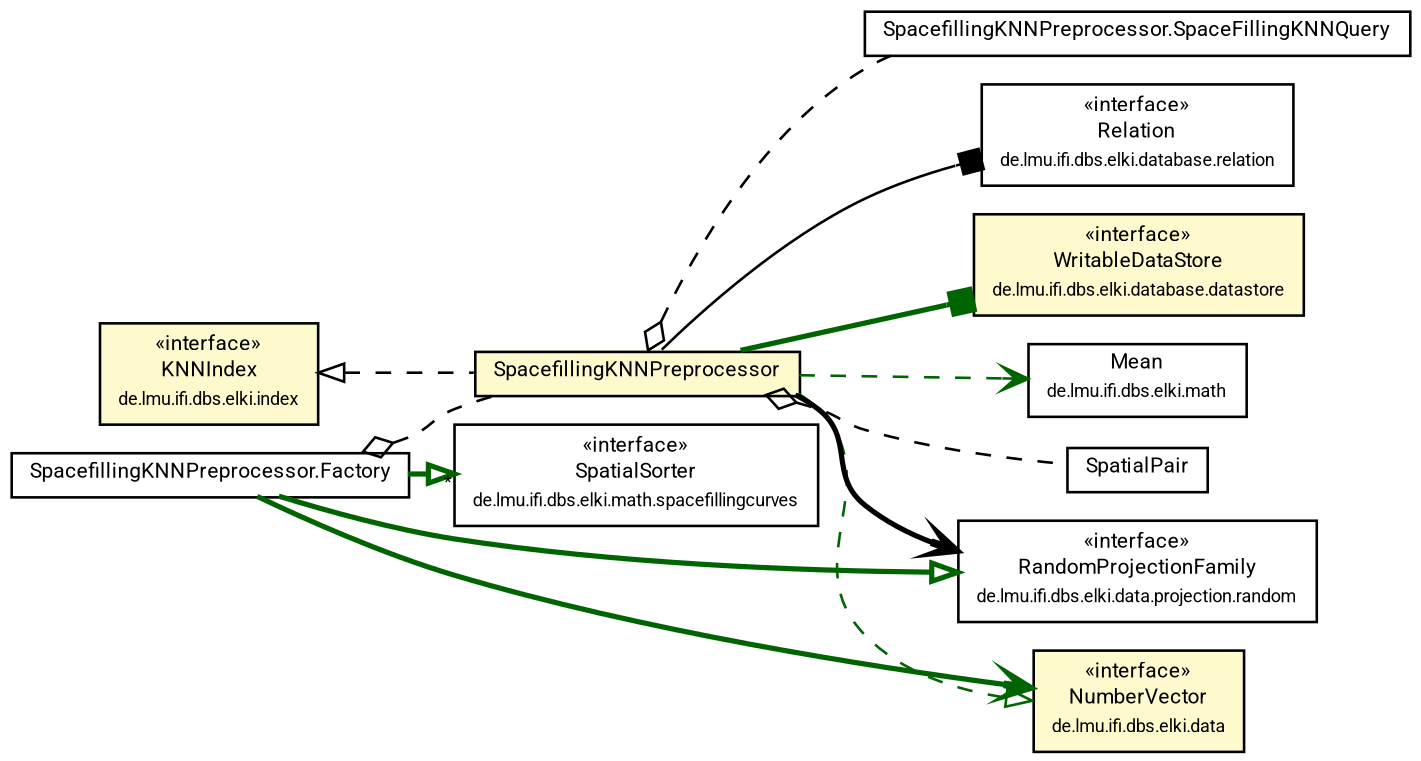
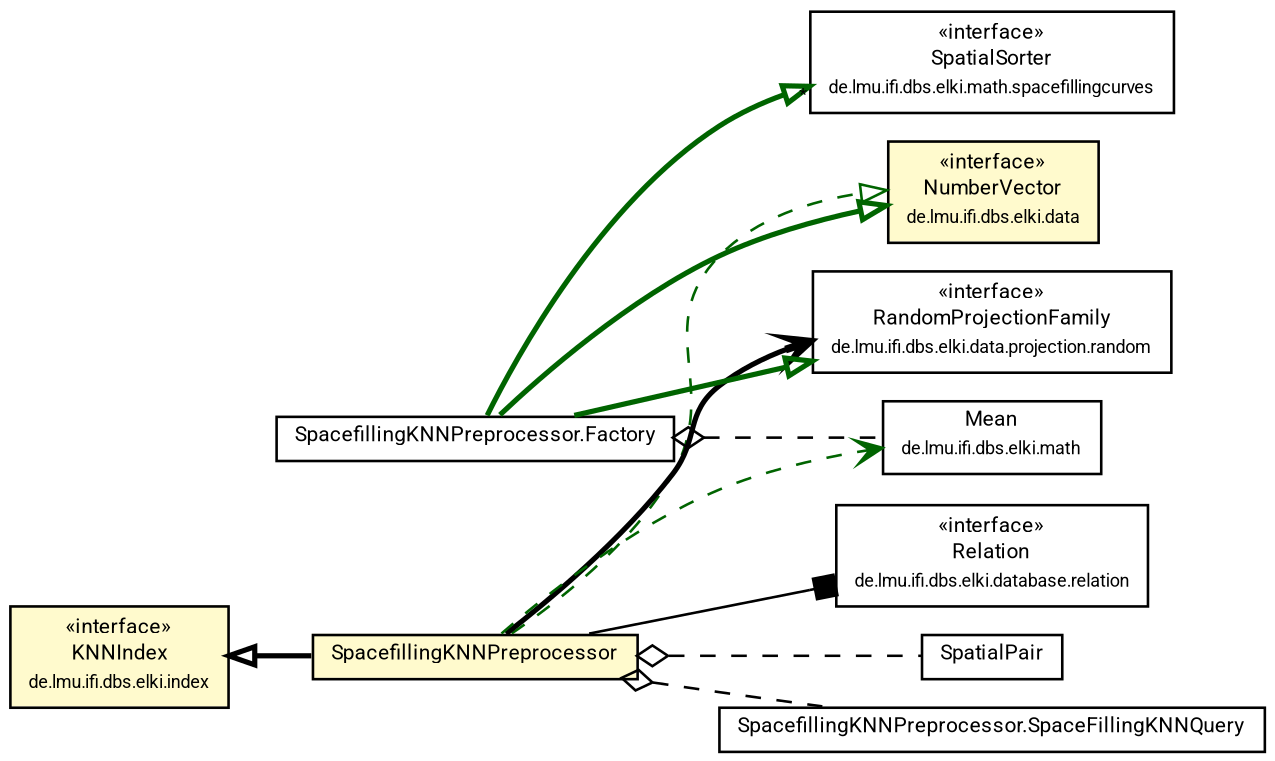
node "WritableDataStore": removed
edge "SpacefillingKNNPreprocessor" -> "KNNIndex": style dashed -> bold
edge "SpacefillingKNNPreprocessor" -> "SpacefillingKNNPreprocessor.Factory": now "Mean" -> "SpacefillingKNNPreprocessor.Factory"
edge "SpacefillingKNNPreprocessor.Factory" -> "NumberVector": arrowhead vee -> onormal
